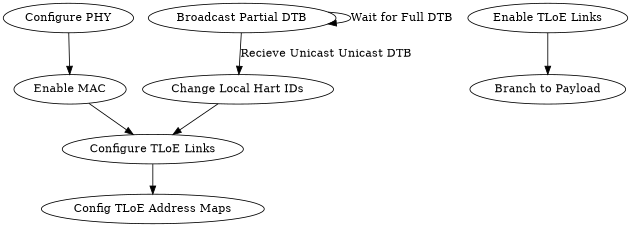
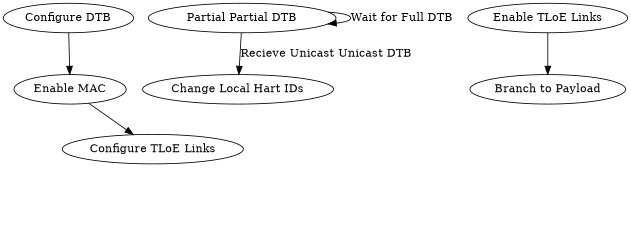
node "Configure PHY": label "Configure PHY" -> "Configure DTB"
node "Broadcast Partial DTB": label "Broadcast Partial DTB" -> "Partial Partial DTB"
edge "Change Local Hart IDs" -> "Configure TLoE Links": removed
node "Config TLoE Address Maps": removed
